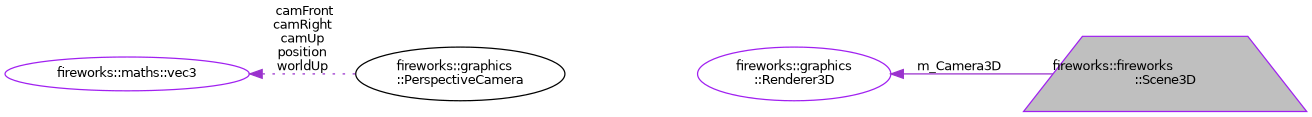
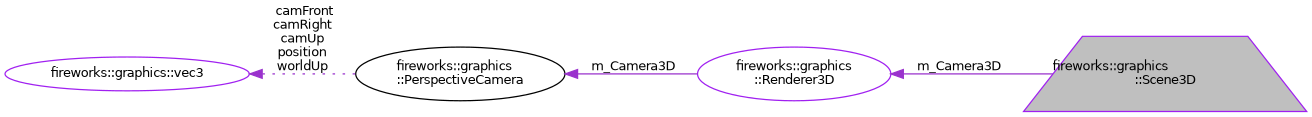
node "fireworks::maths::vec3": label "fireworks::maths::vec3" -> "fireworks::graphics::vec3"
edge "fireworks::graphics ::Renderer3D" -> "fireworks::graphics ::PerspectiveCamera": added, label "m_Camera3D"
node "fireworks::fireworks ::Scene3D": label "fireworks::fireworks ::Scene3D" -> "fireworks::graphics ::Scene3D"
